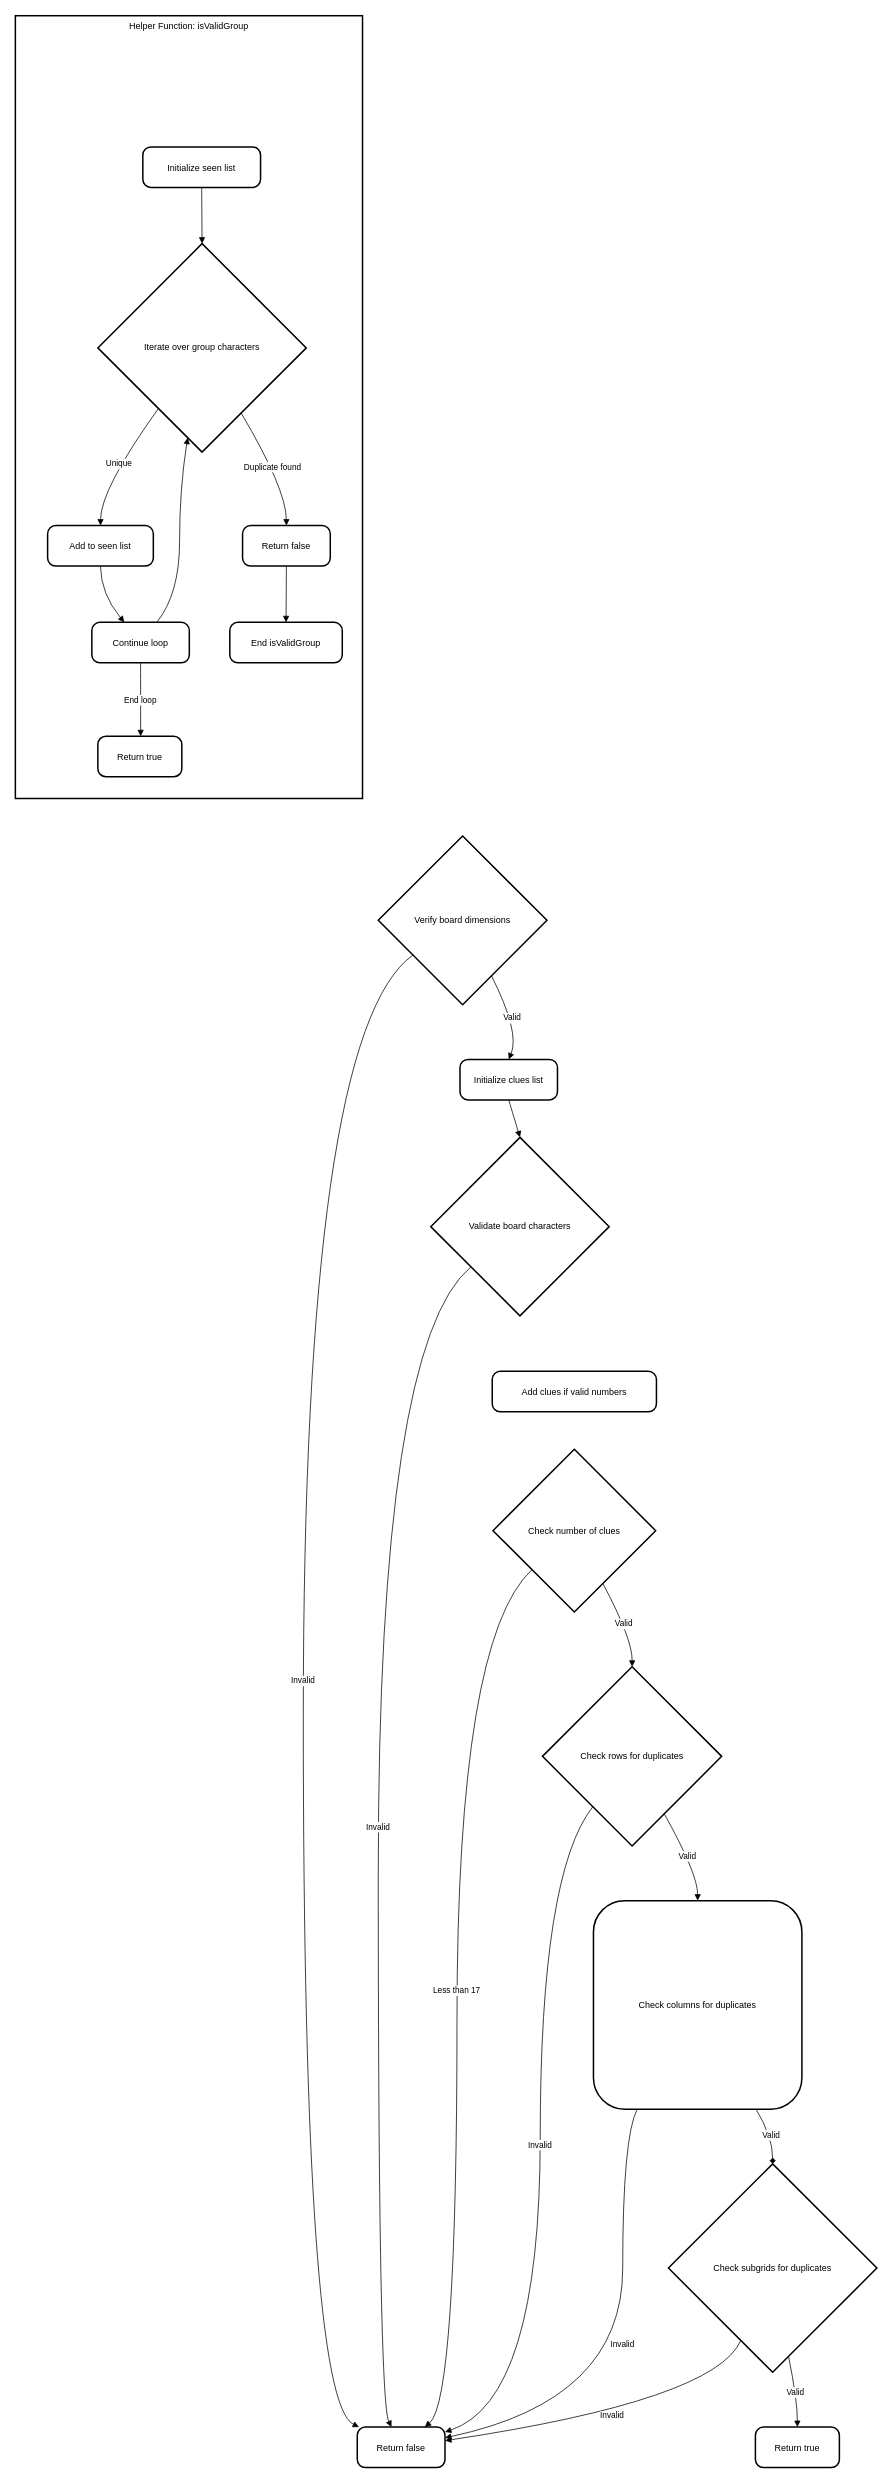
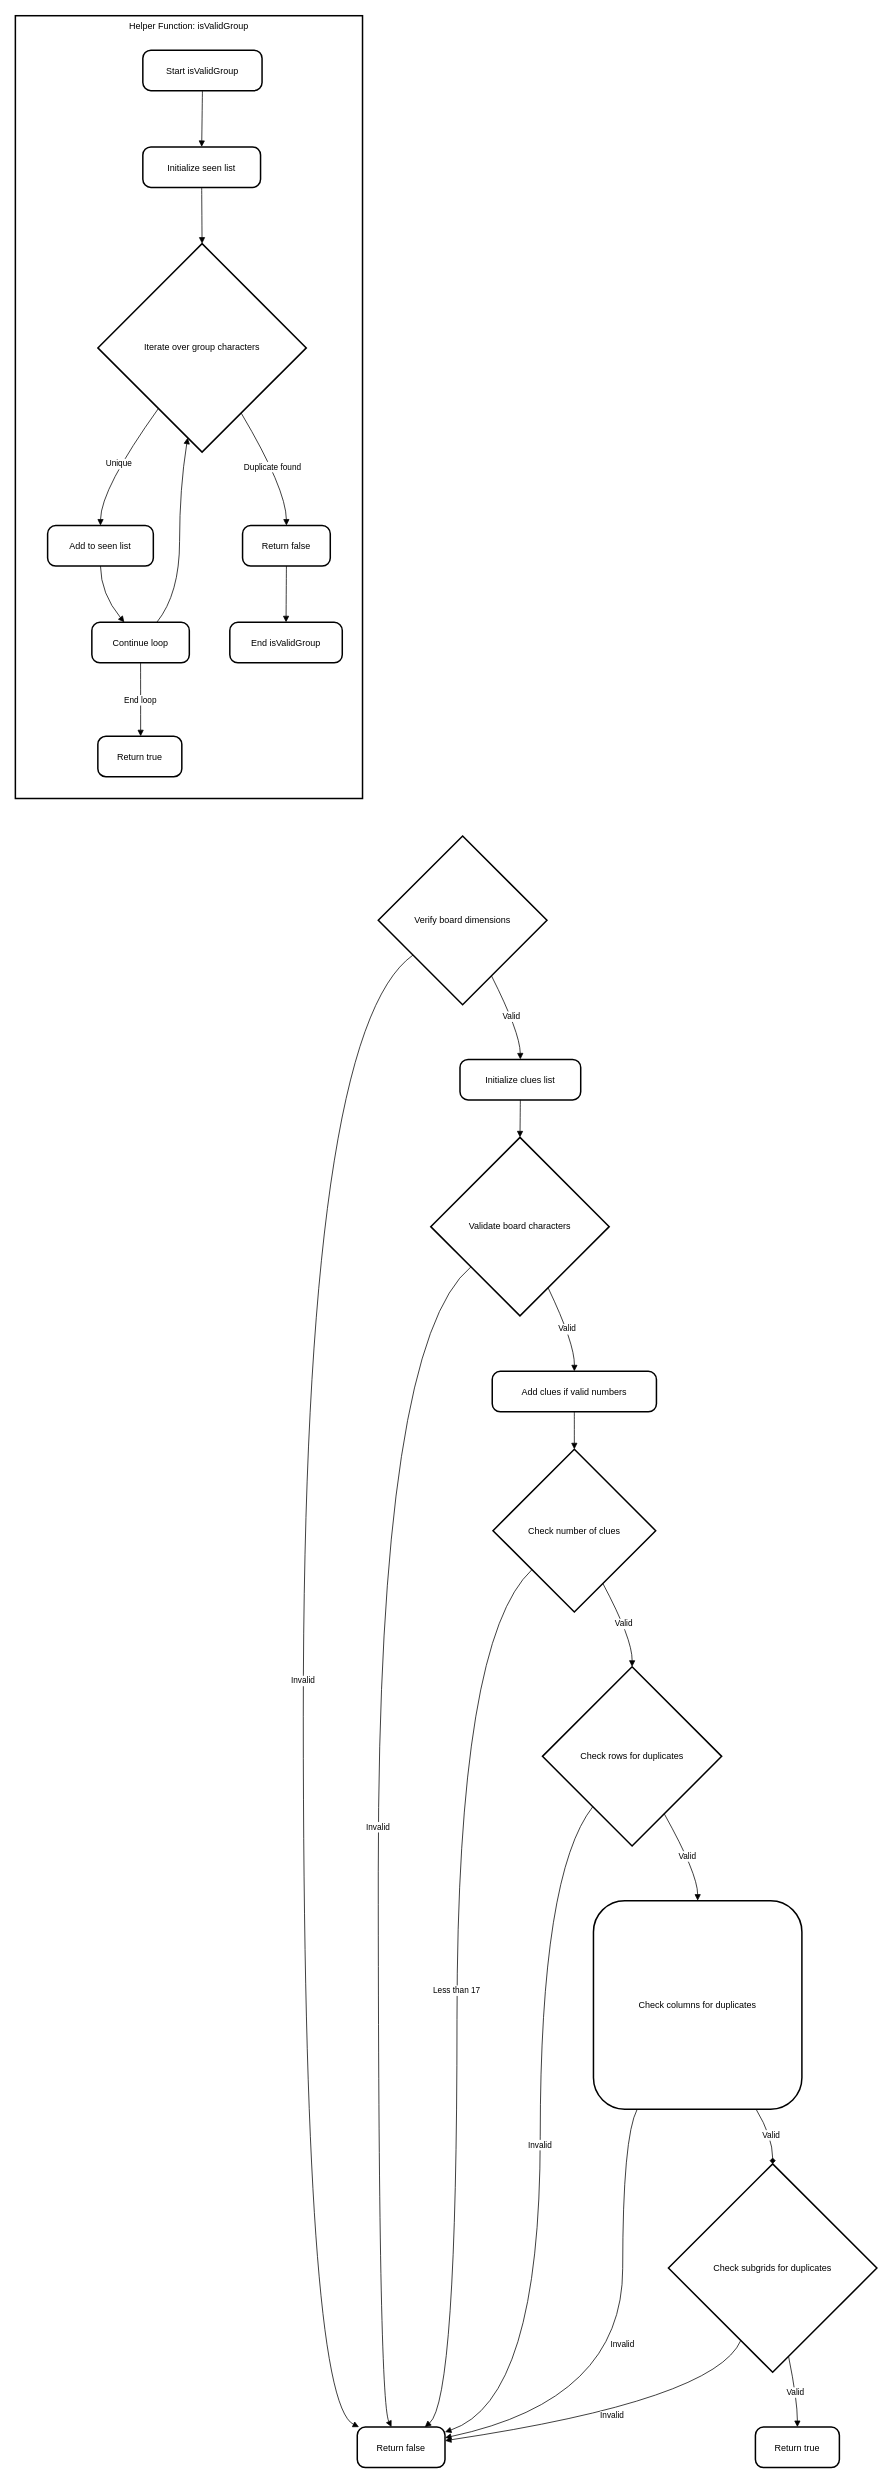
node "Start isValidGroup": added
edge "Start isValidGroup" -> "Initialize seen list": added
node "Initialize clues list": size 98x41 -> 121x41
edge "Validate board characters" -> "Add clues if valid numbers": added, label "Valid"
edge "Add clues if valid numbers" -> "Check number of clues": added
